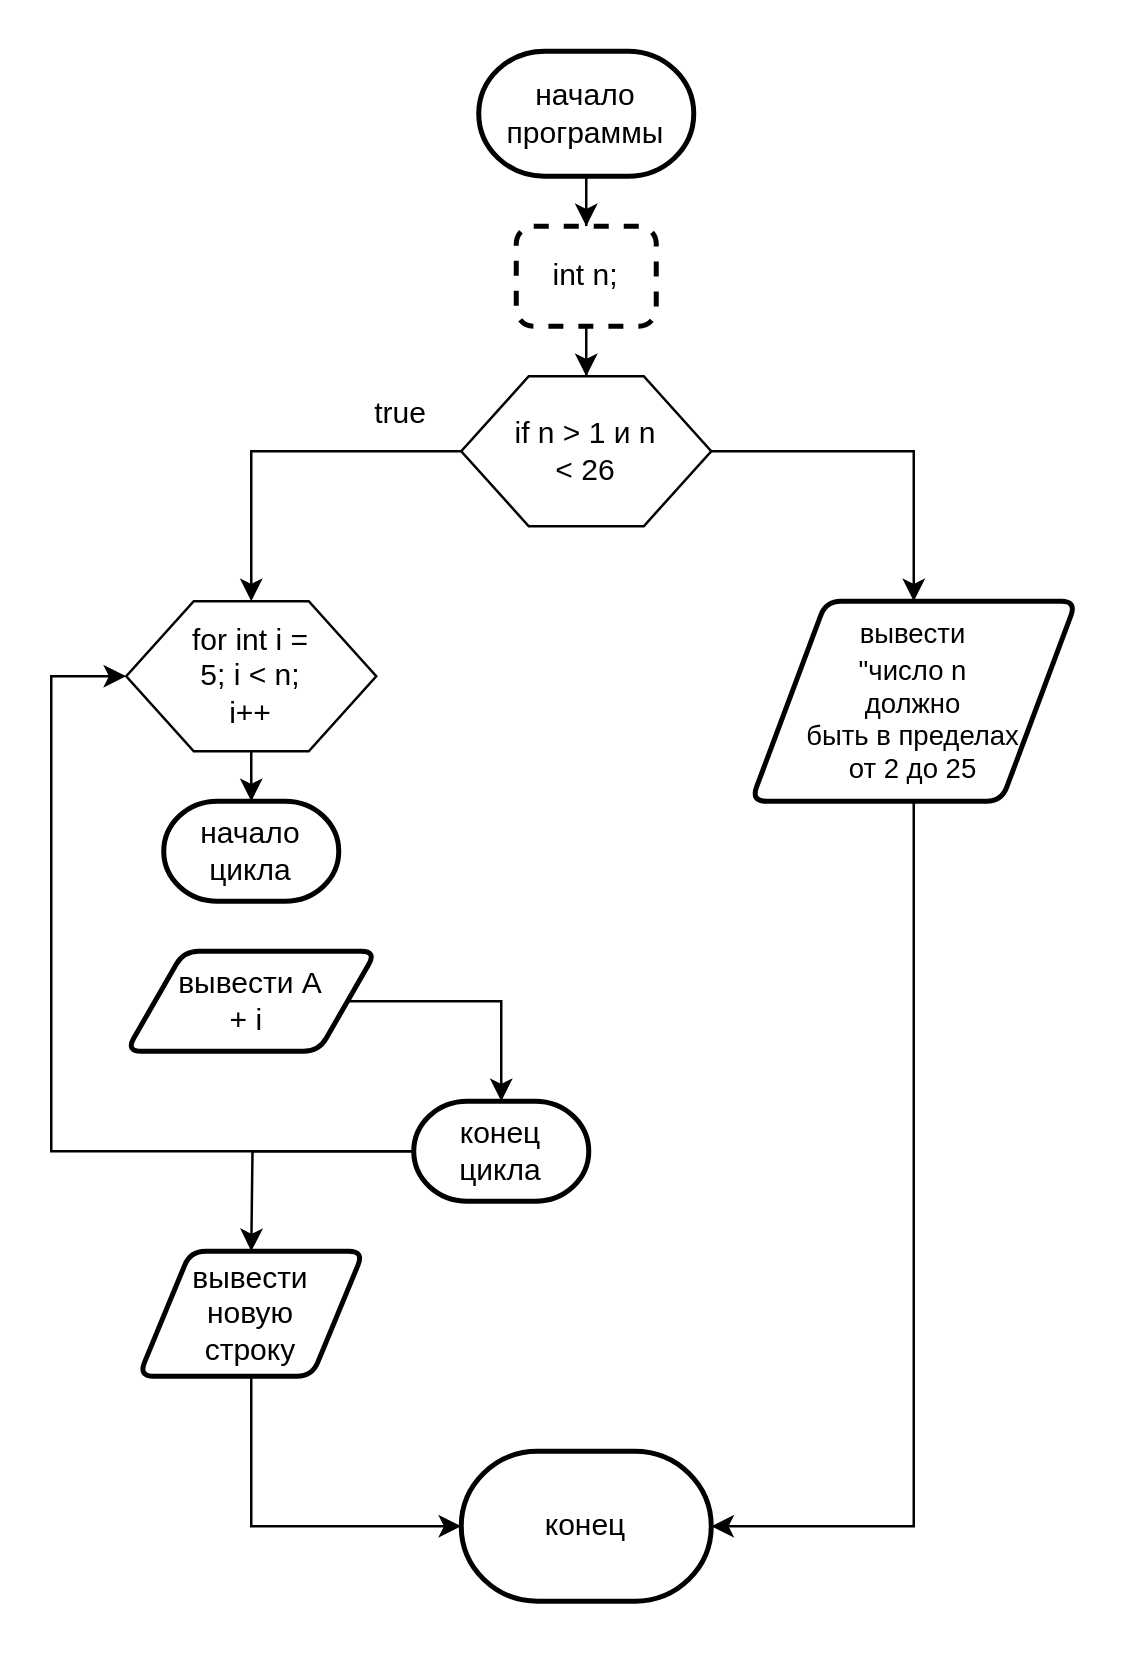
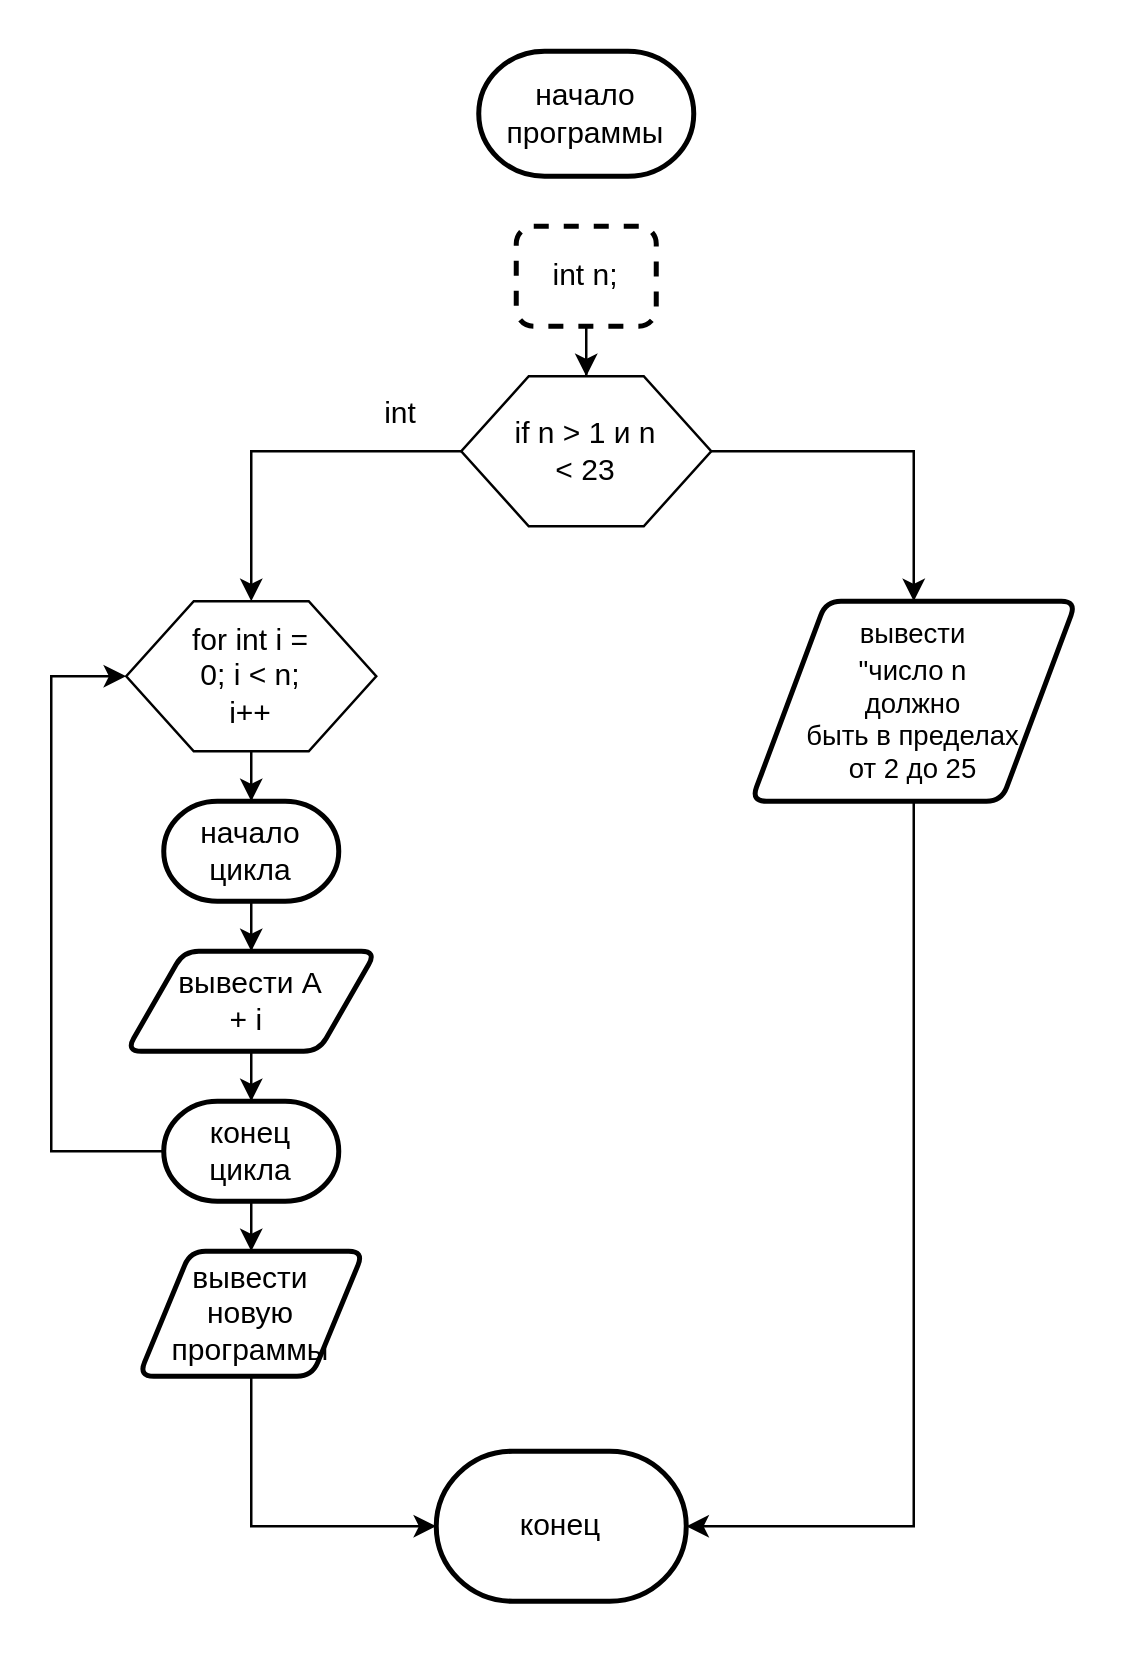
edge "начало программы" -> "int n;": removed
node "true": label "true" -> "int"
node "if n > 1 и n < 26": label "if n > 1 и n < 26" -> "if n > 1 и n < 23"
node "for int i = 5; i < n; i++": label "for int i = 5; i < n; i++" -> "for int i = 0; i < n; i++"
edge "начало цикла" -> "вывести A + i": added
node "конец цикла": moved (501, 1151) -> (251, 1151)
node "вывести новую строку": label "вывести новую строку" -> "вывести новую программы"
node "конец": moved (586, 1526) -> (561, 1526)
